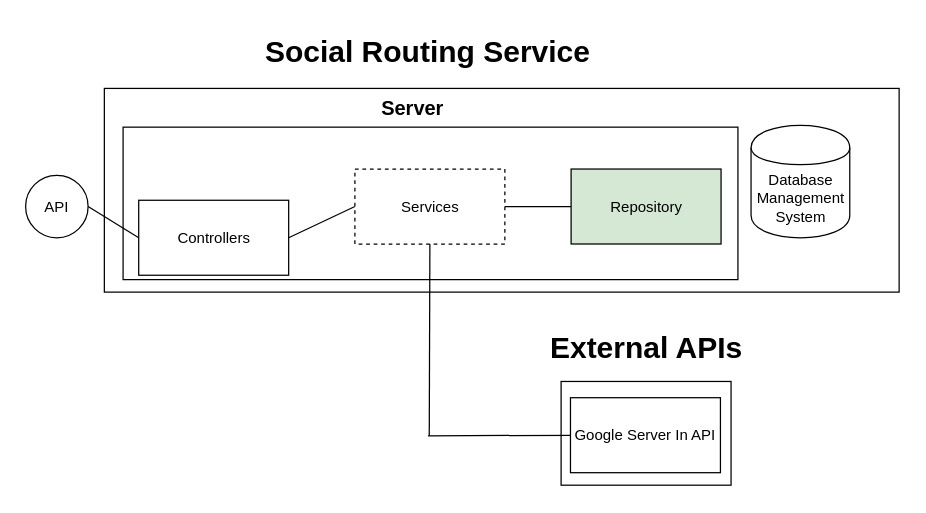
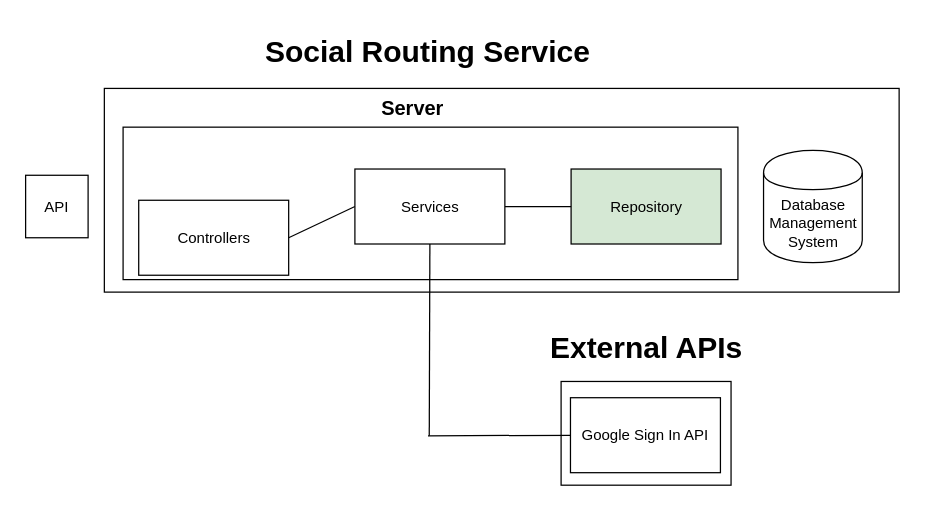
node "Database Management System": moved (801, 181) -> (813, 206)
node "API": shape ellipse -> rectangle
node "Services": style dashed -> solid
edge "API" -- "Controllers": removed
node "Google Server In API": label "Google Server In API" -> "Google Sign In API"
